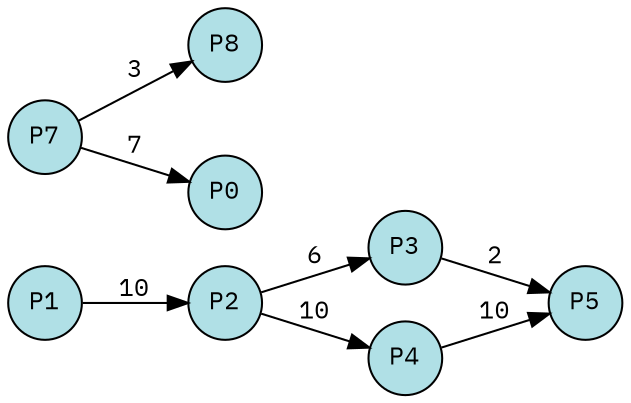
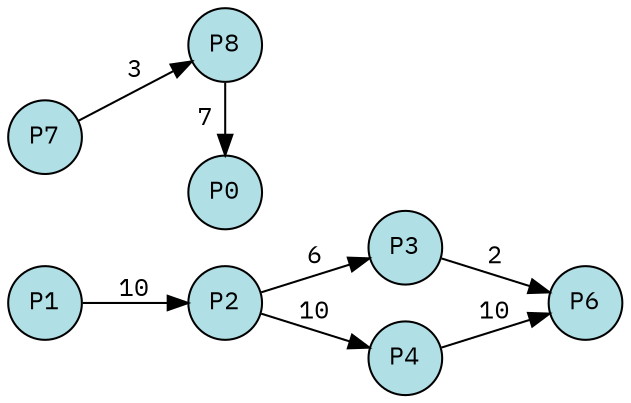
edge "P7" -> "P0": now "P8" -> "P0"
node "P5": label "P5" -> "P6"
